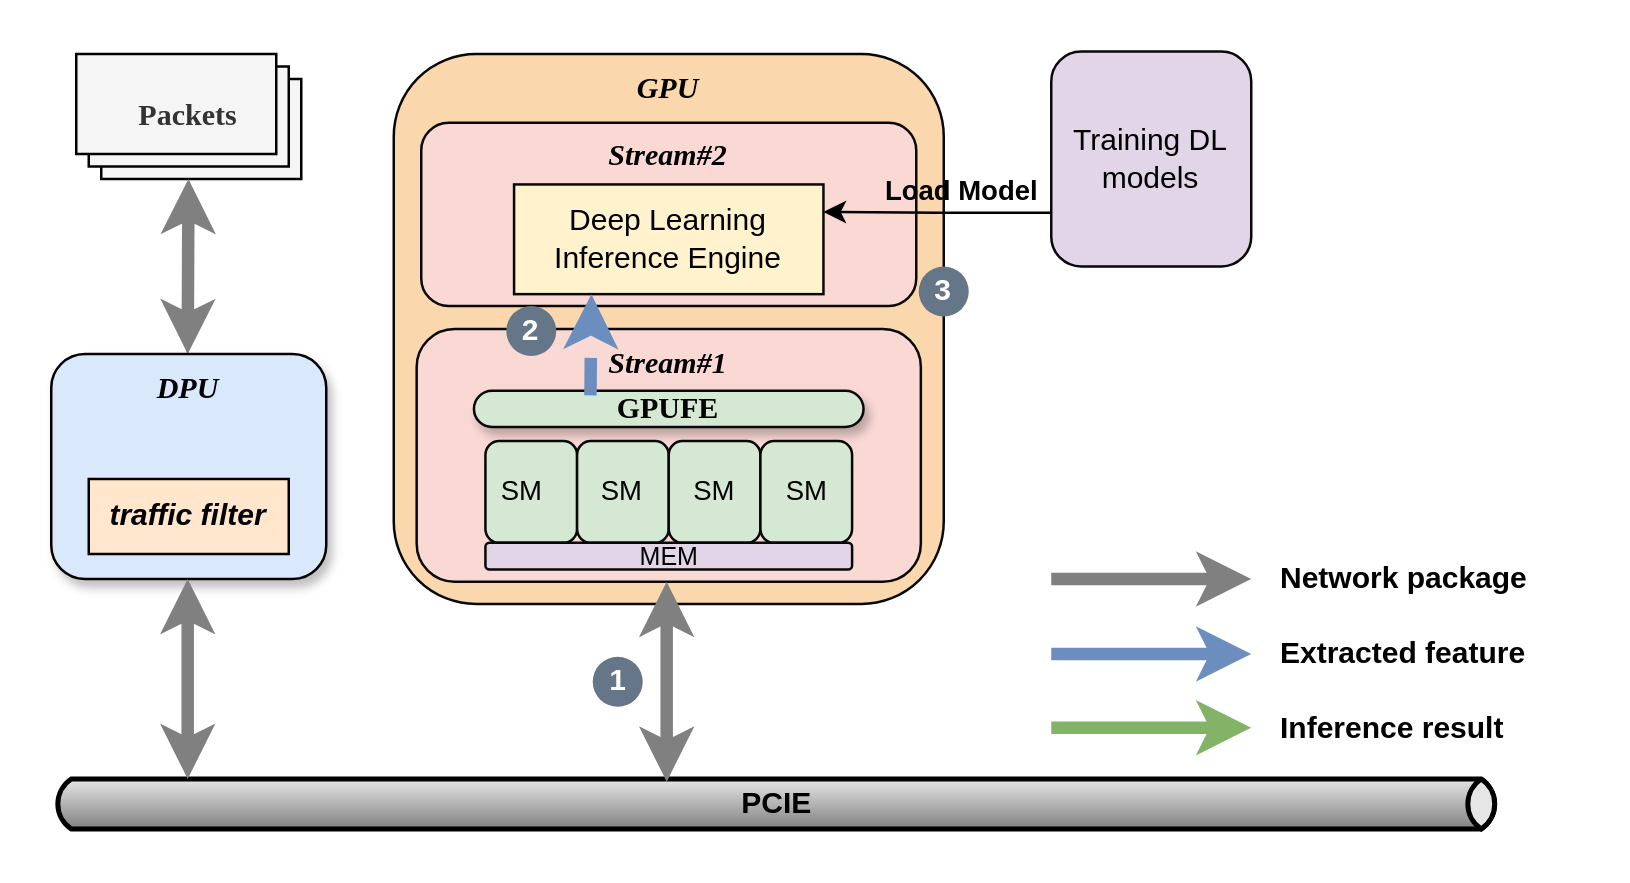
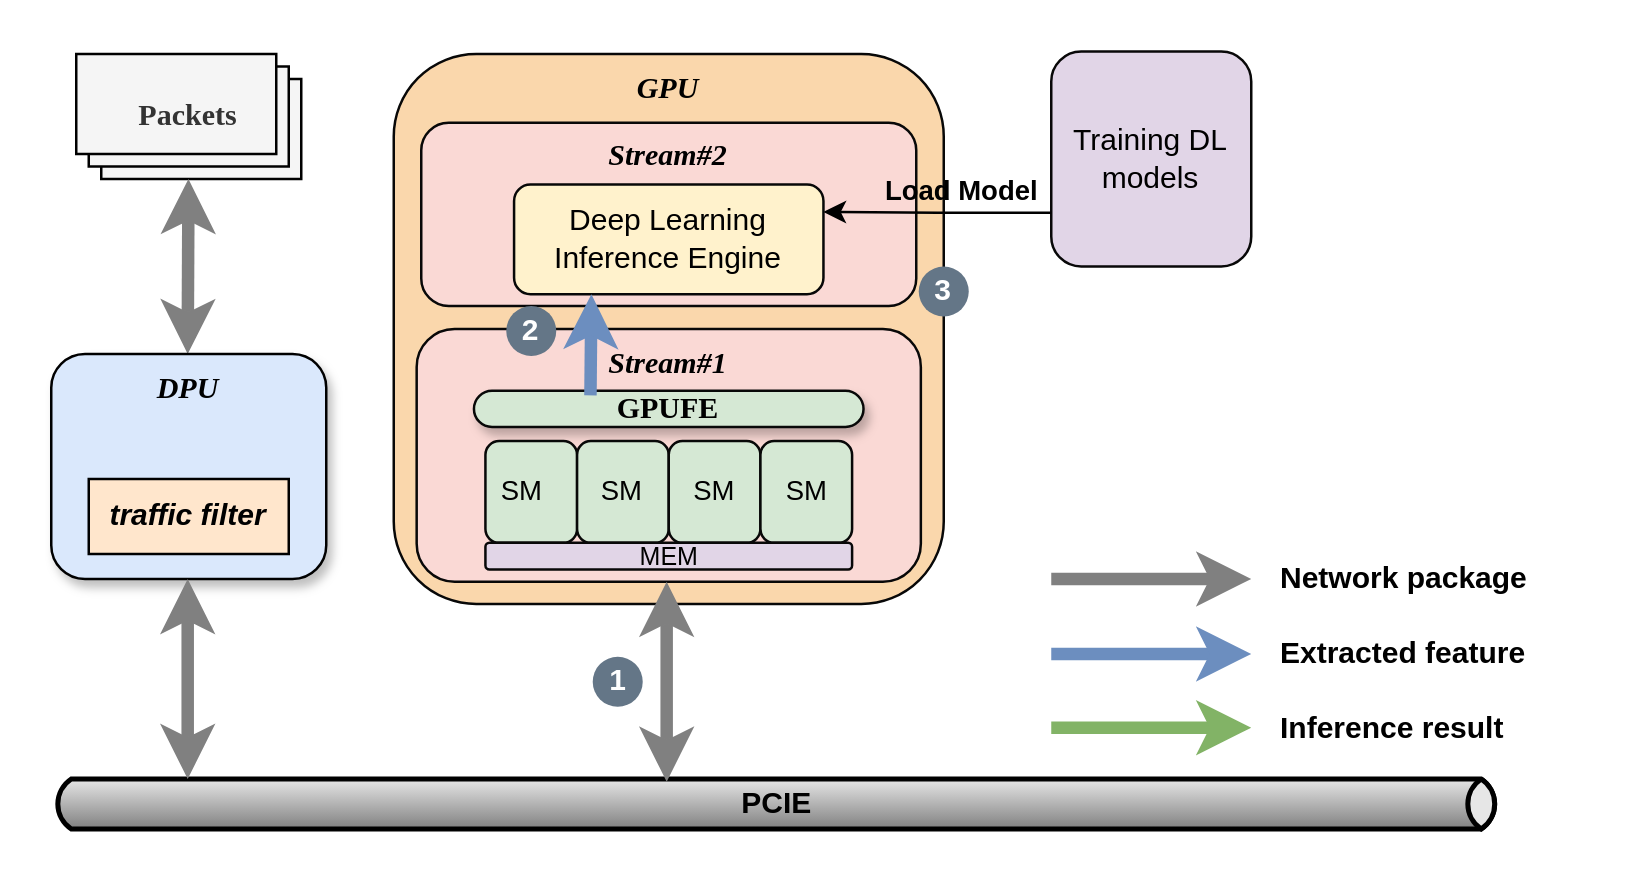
node "Deep Learning Inference Engine": shape rectangle -> rounded rectangle
edge "GPUFE" -> "Deep Learning Inference Engine": style dashed -> solid
